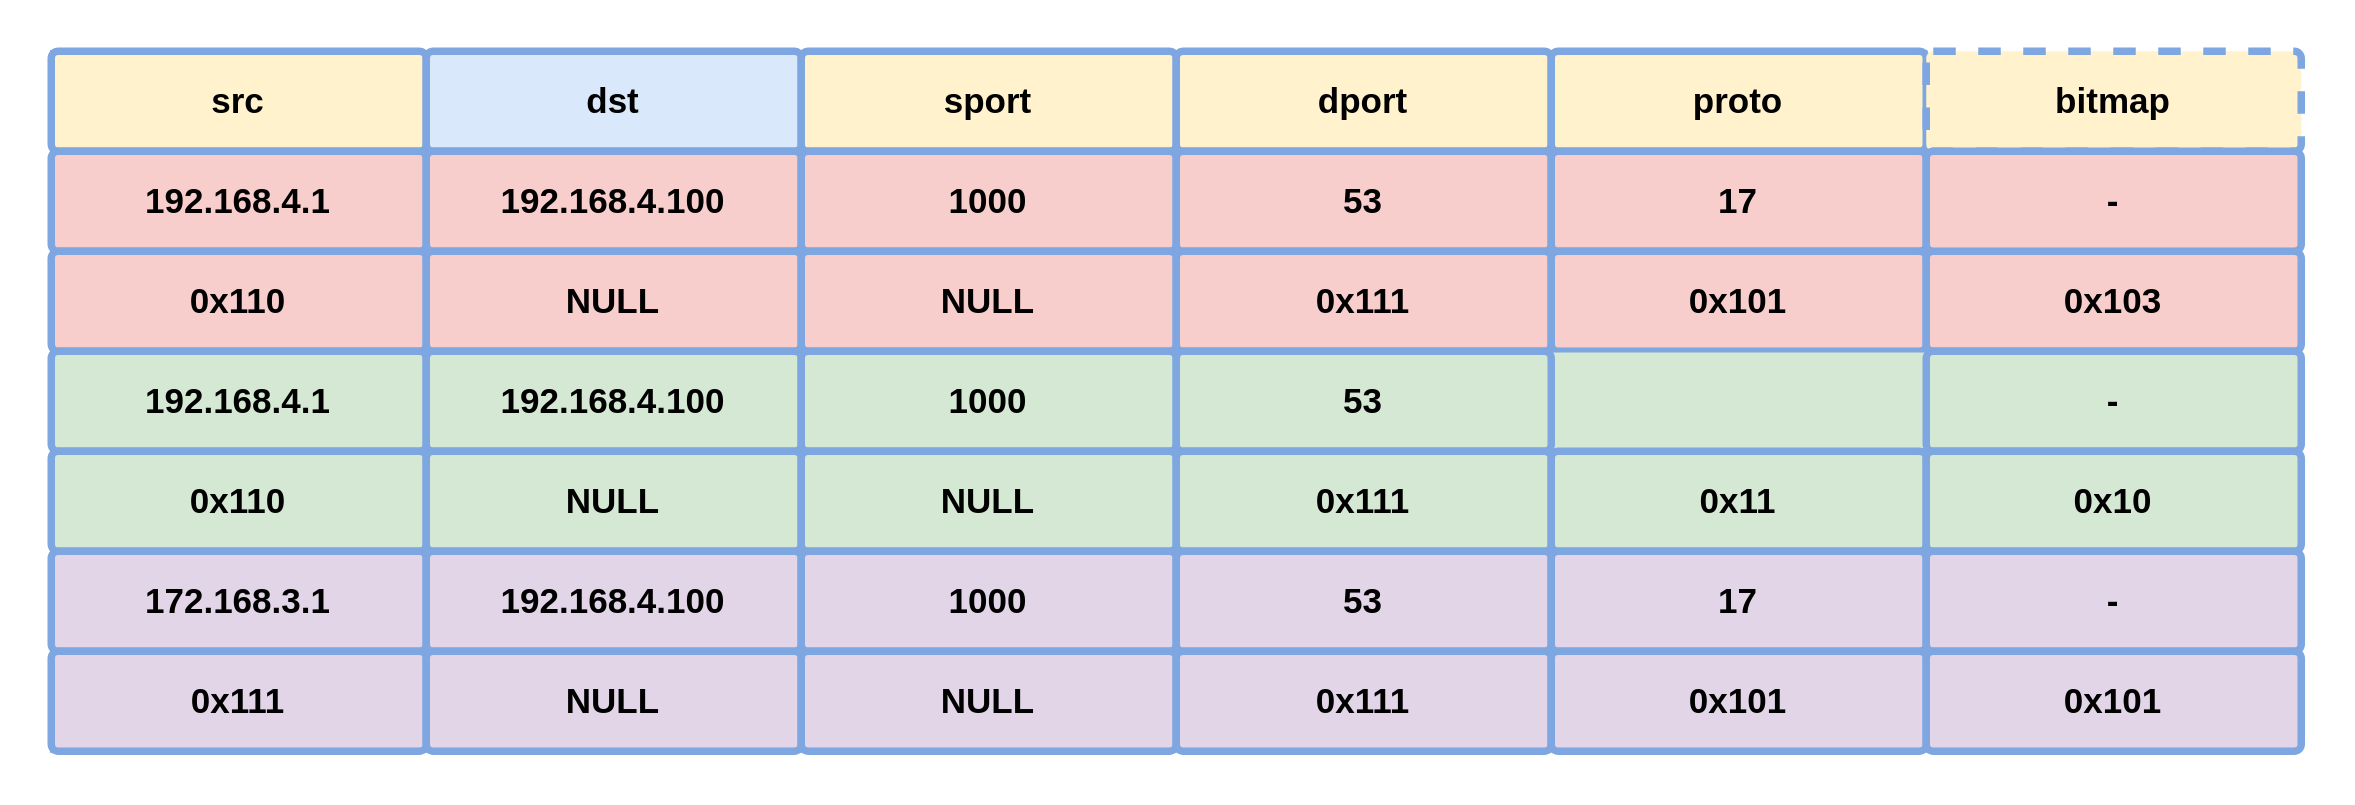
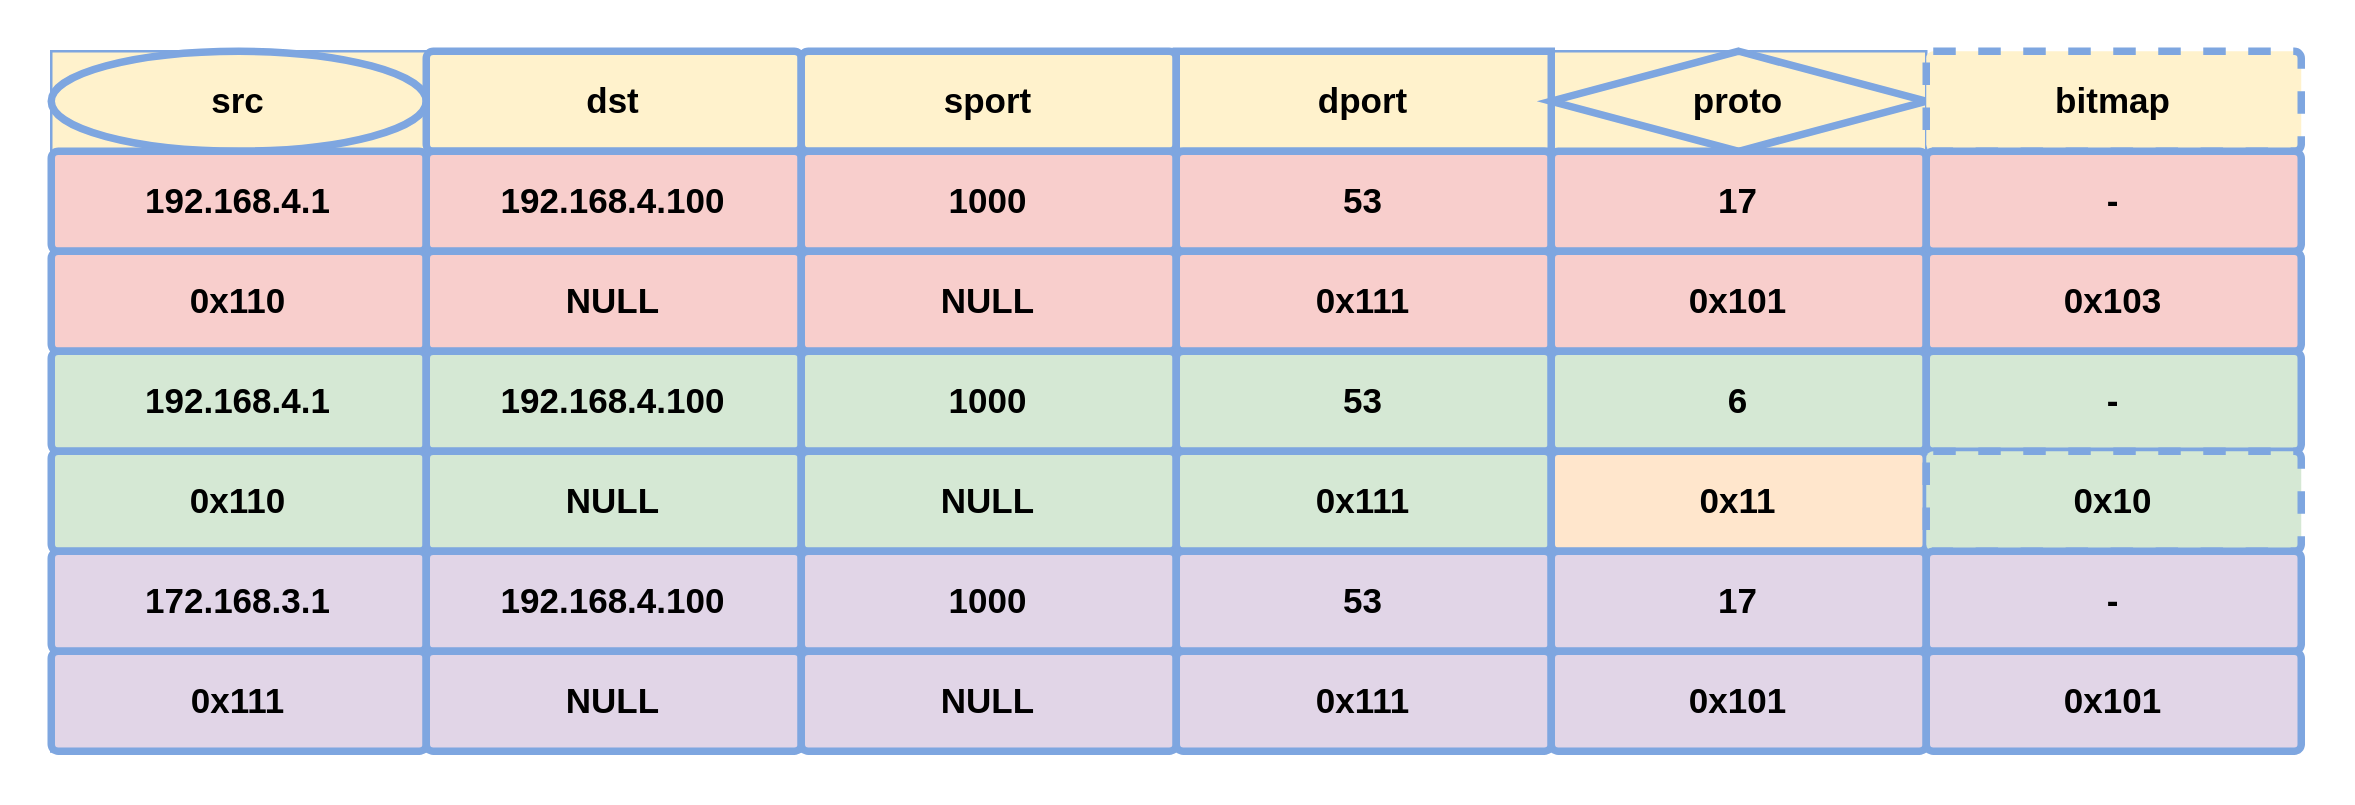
node "src": shape rounded rectangle -> ellipse
node "dst": fillcolor #dae8fc -> #fff2cc
node "dport": shape rounded rectangle -> rectangle
node "proto": shape rounded rectangle -> diamond
node "6": added
node "0x11": fillcolor #d5e8d4 -> #ffe6cc
node "0x10": style solid -> dashed
